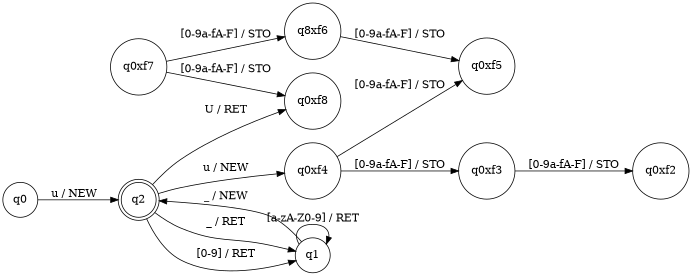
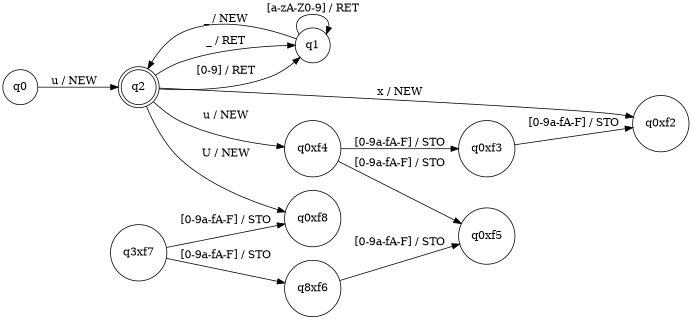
node "q0xf7": label "q0xf7" -> "q3xf7"
edge "q2" -> "q0xf2": added, label "x / NEW"
edge "q2" -> "q0xf8": label "U / RET" -> "U / NEW"
